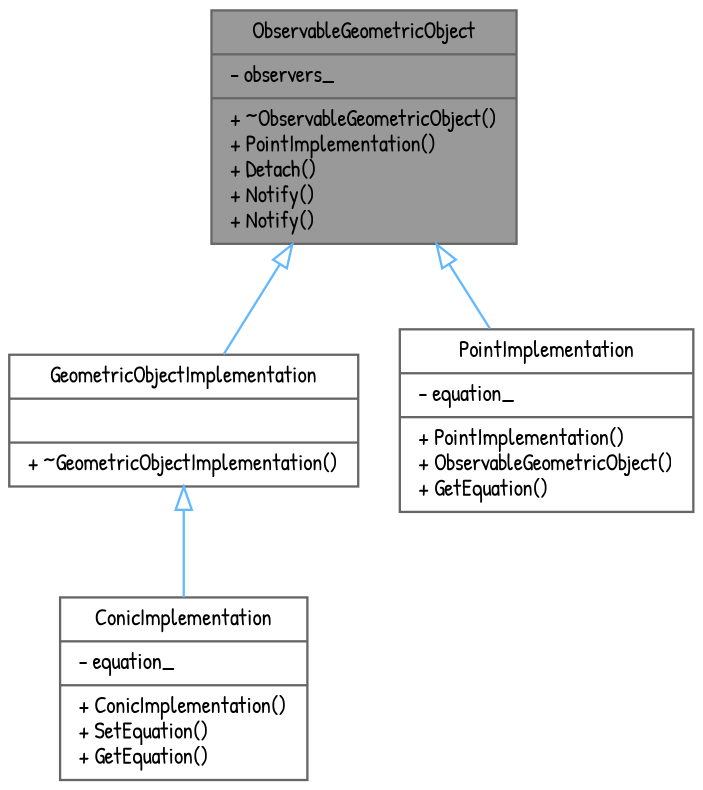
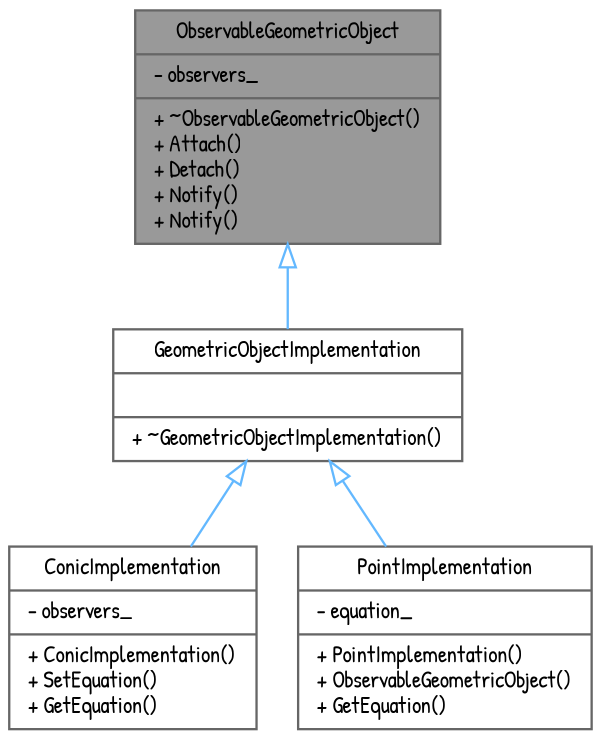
node "ObservableGeometricObject": text "+ PointImplementation()" -> "+ Attach()"
edge "PointImplementation" -> "ObservableGeometricObject": now "PointImplementation" -> "GeometricObjectImplementation"
node "ConicImplementation": text "- equation_" -> "- observers_"
